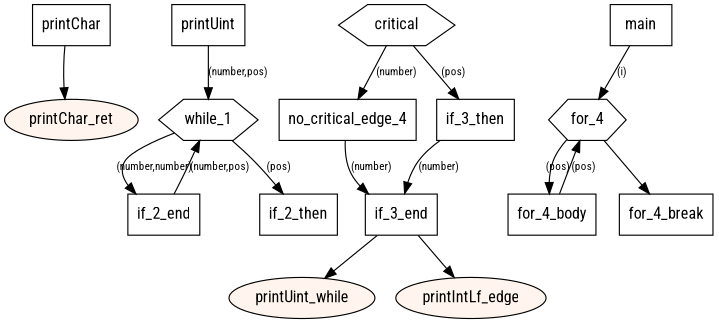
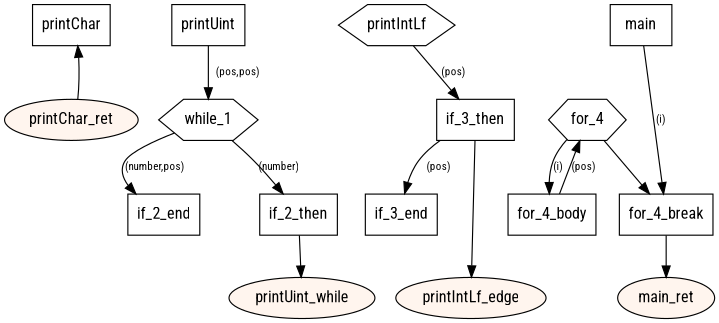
node "critical": label "critical" -> "printIntLf"
edge "printChar" -> "printChar_ret": reversed
edge "main" -> "for_4": now "main" -> "for_4_break"
edge "printUint" -> "while_1": label "(number,pos)" -> "(pos,pos)"
node "no_critical_edge_4": removed
edge "while_1" -> "if_2_end": label "(number,number)" -> "(number,pos)"
edge "while_1" -> "if_2_then": label "(pos)" -> "(number)"
edge "if_3_then" -> "if_3_end": label "(number)" -> "(pos)"
edge "for_4" -> "for_4_body": label "(pos)" -> "(i)"
edge "if_2_end" -> "while_1": removed, label "(number,pos)"
edge "if_3_end" -> "printIntLf_edge": now "if_3_then" -> "printIntLf_edge"
edge "if_3_end" -> "printUint_while": now "if_2_then" -> "printUint_while"
node "main_ret": added
